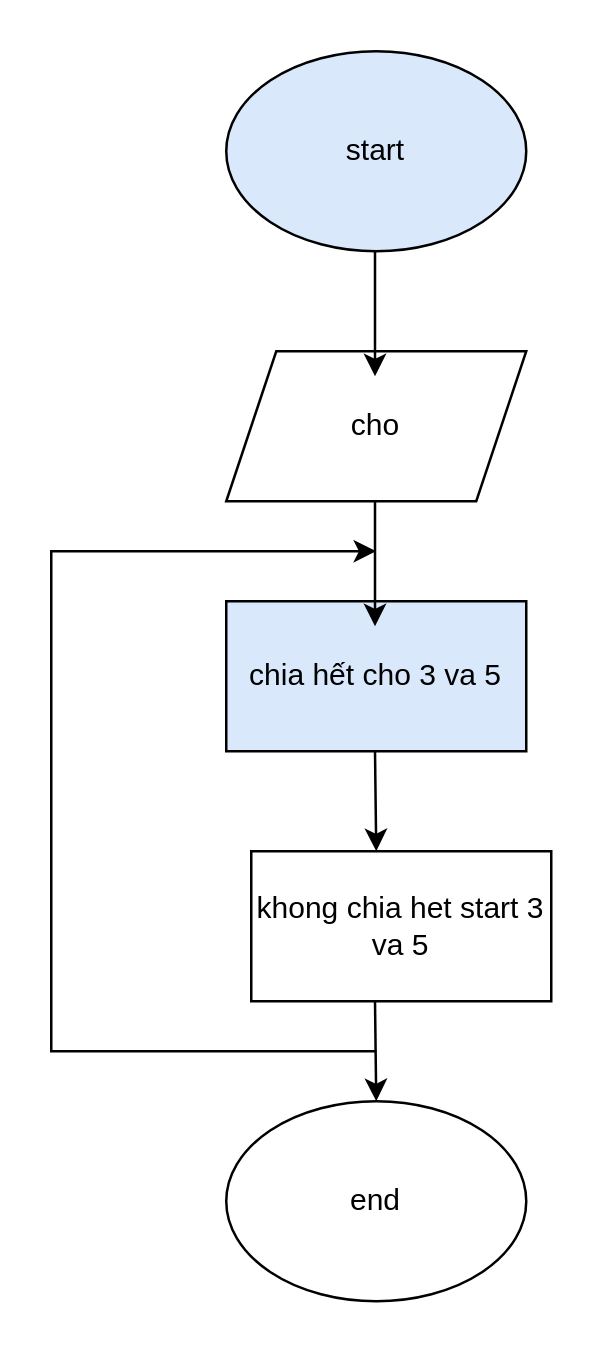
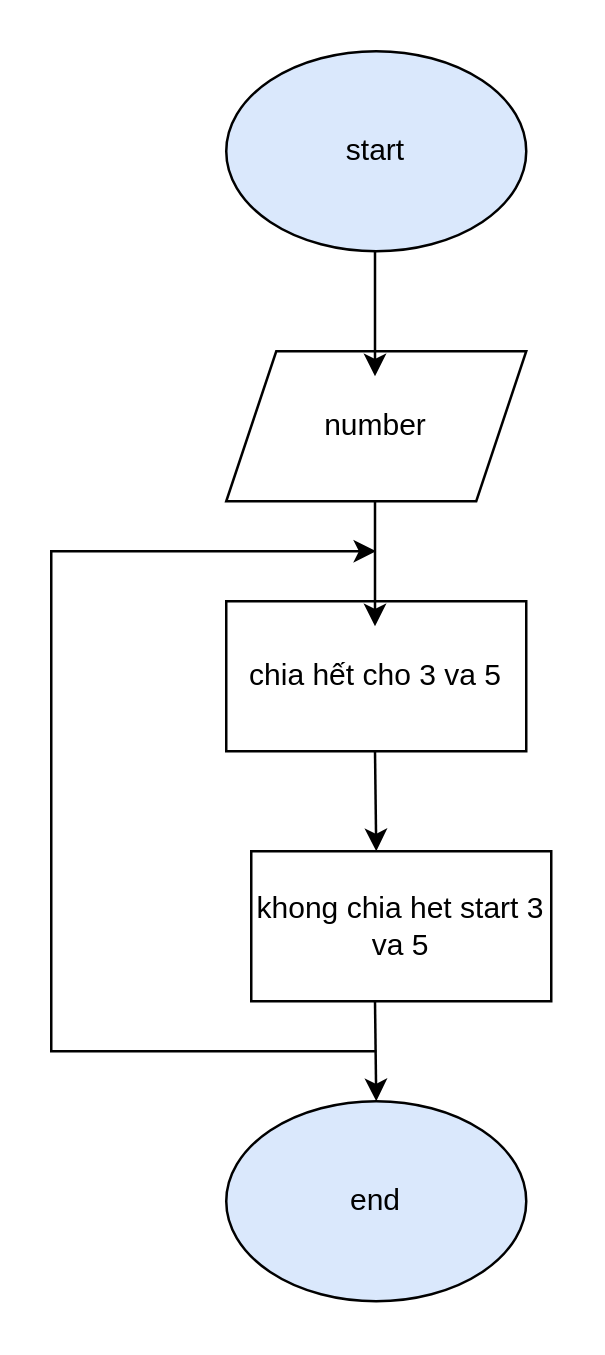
node "cho": label "cho" -> "number"
node "chia hết cho 3 va 5": fillcolor #dae8fc -> #ffffff
node "end": fillcolor #ffffff -> #dae8fc
